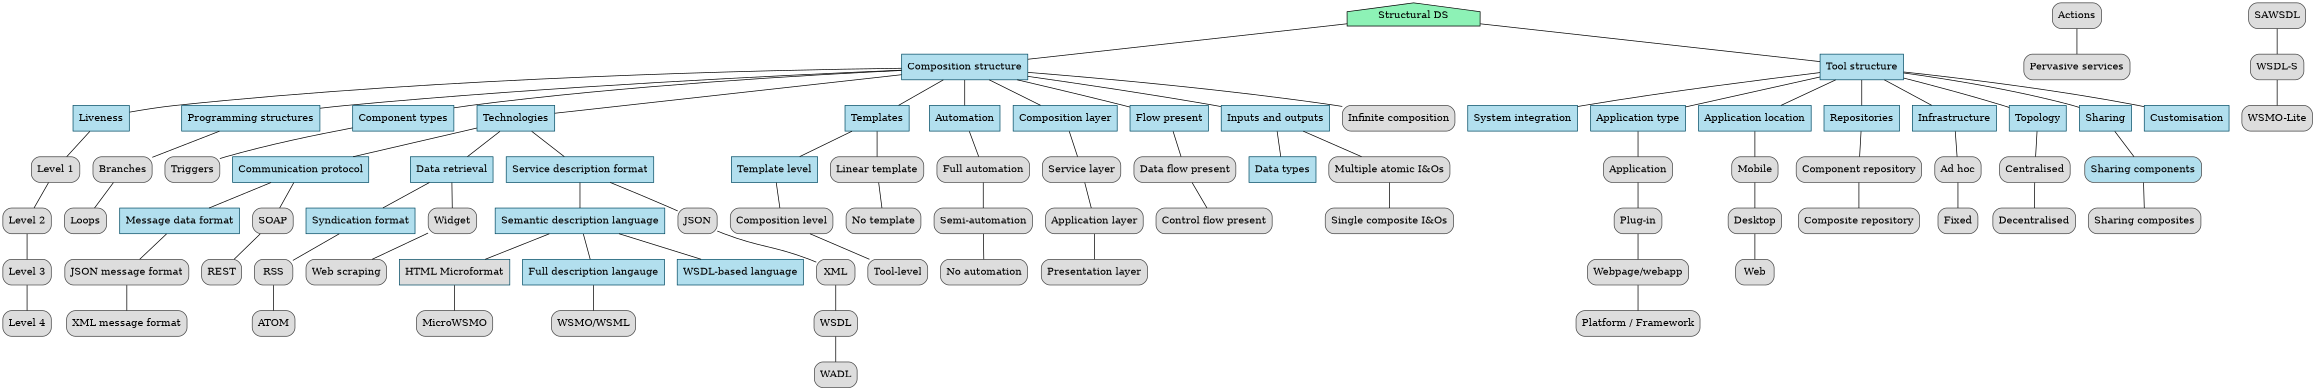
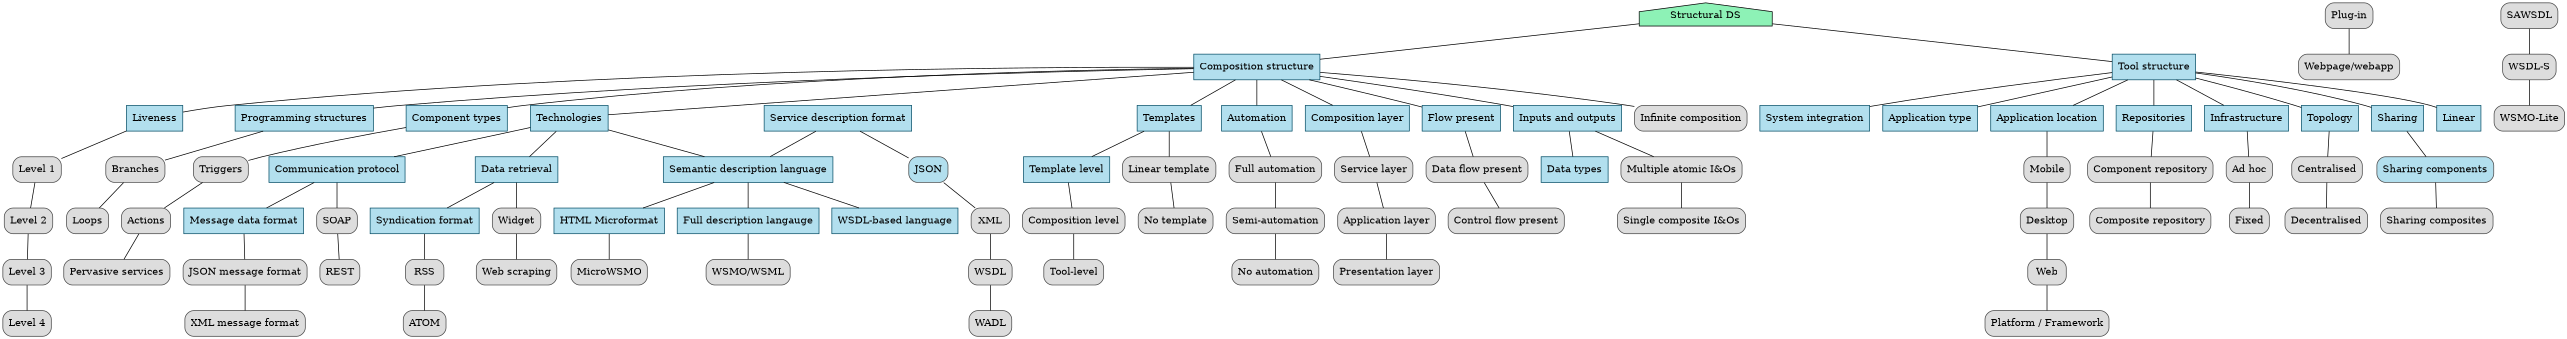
node "Customisation": label "Customisation" -> "Linear"
edge "Technologies" -- "Service description format": now "Technologies" -- "Semantic description language"
node "Application": removed
edge "Triggers" -- "Actions": added
node "JSON": fillcolor #dddddd -> lightblue2
node "HTML Microformat": fillcolor #dddddd -> lightblue2
edge "Webpage/webapp" -- "Platform / Framework": now "Web" -- "Platform / Framework"
